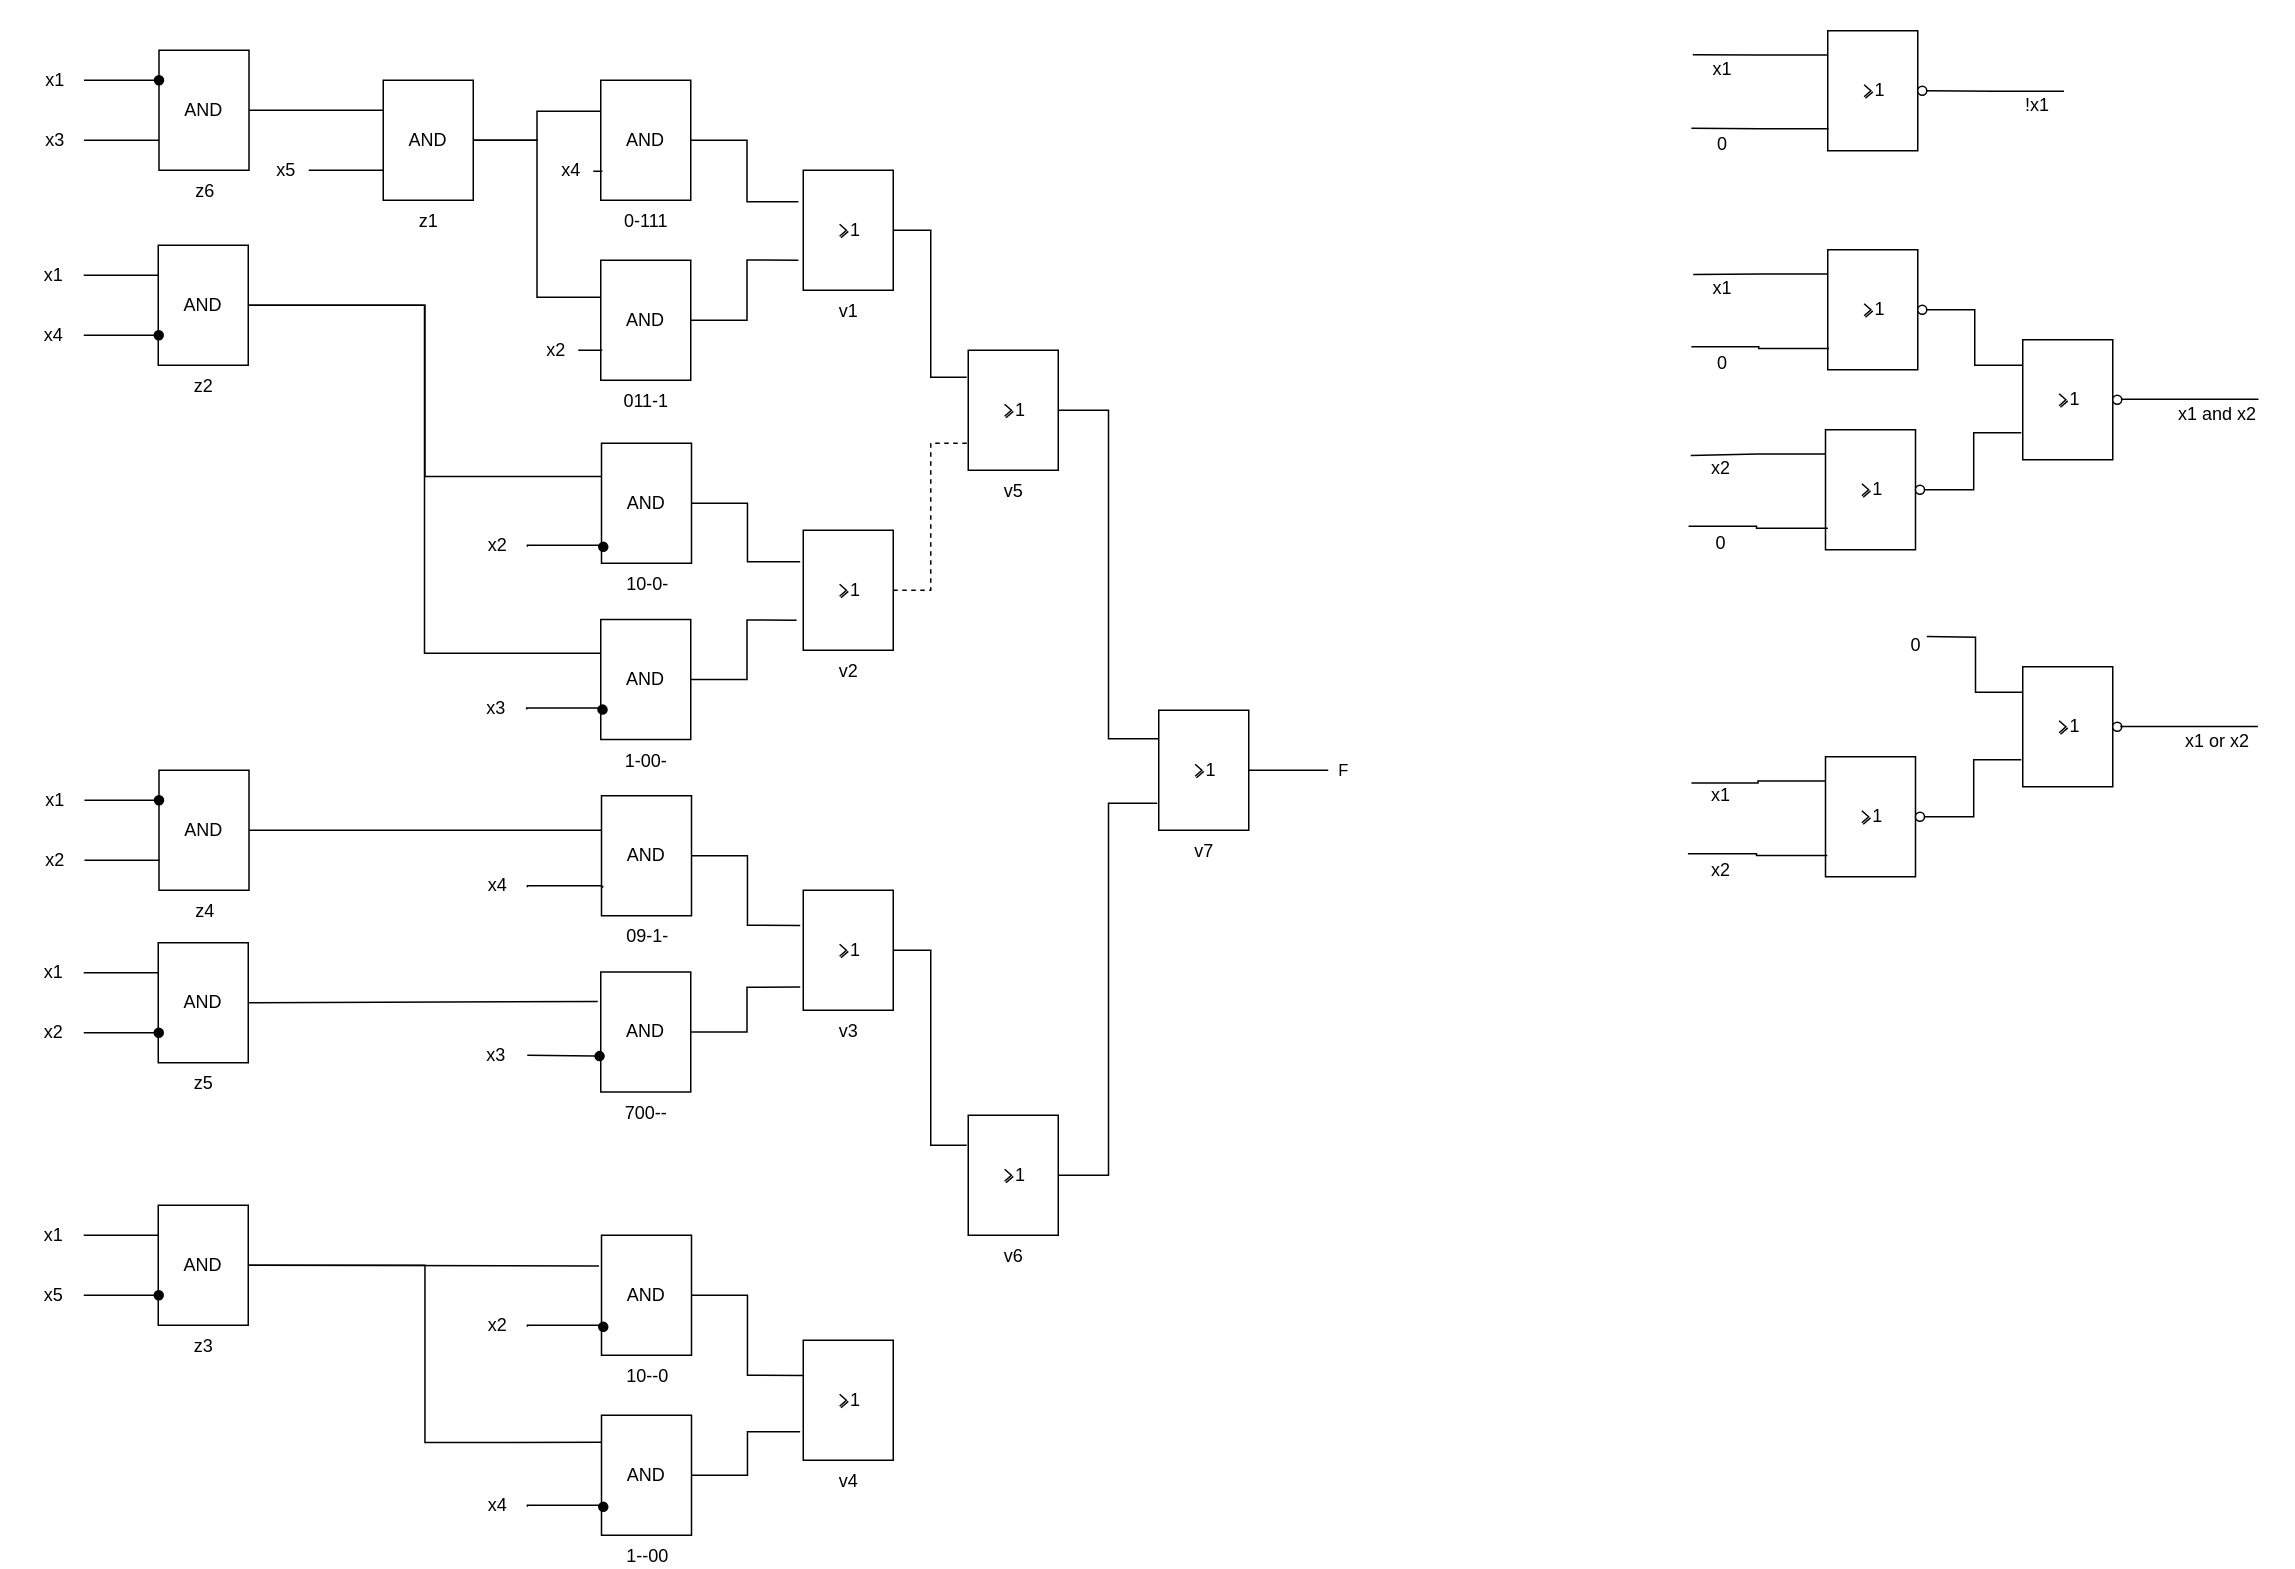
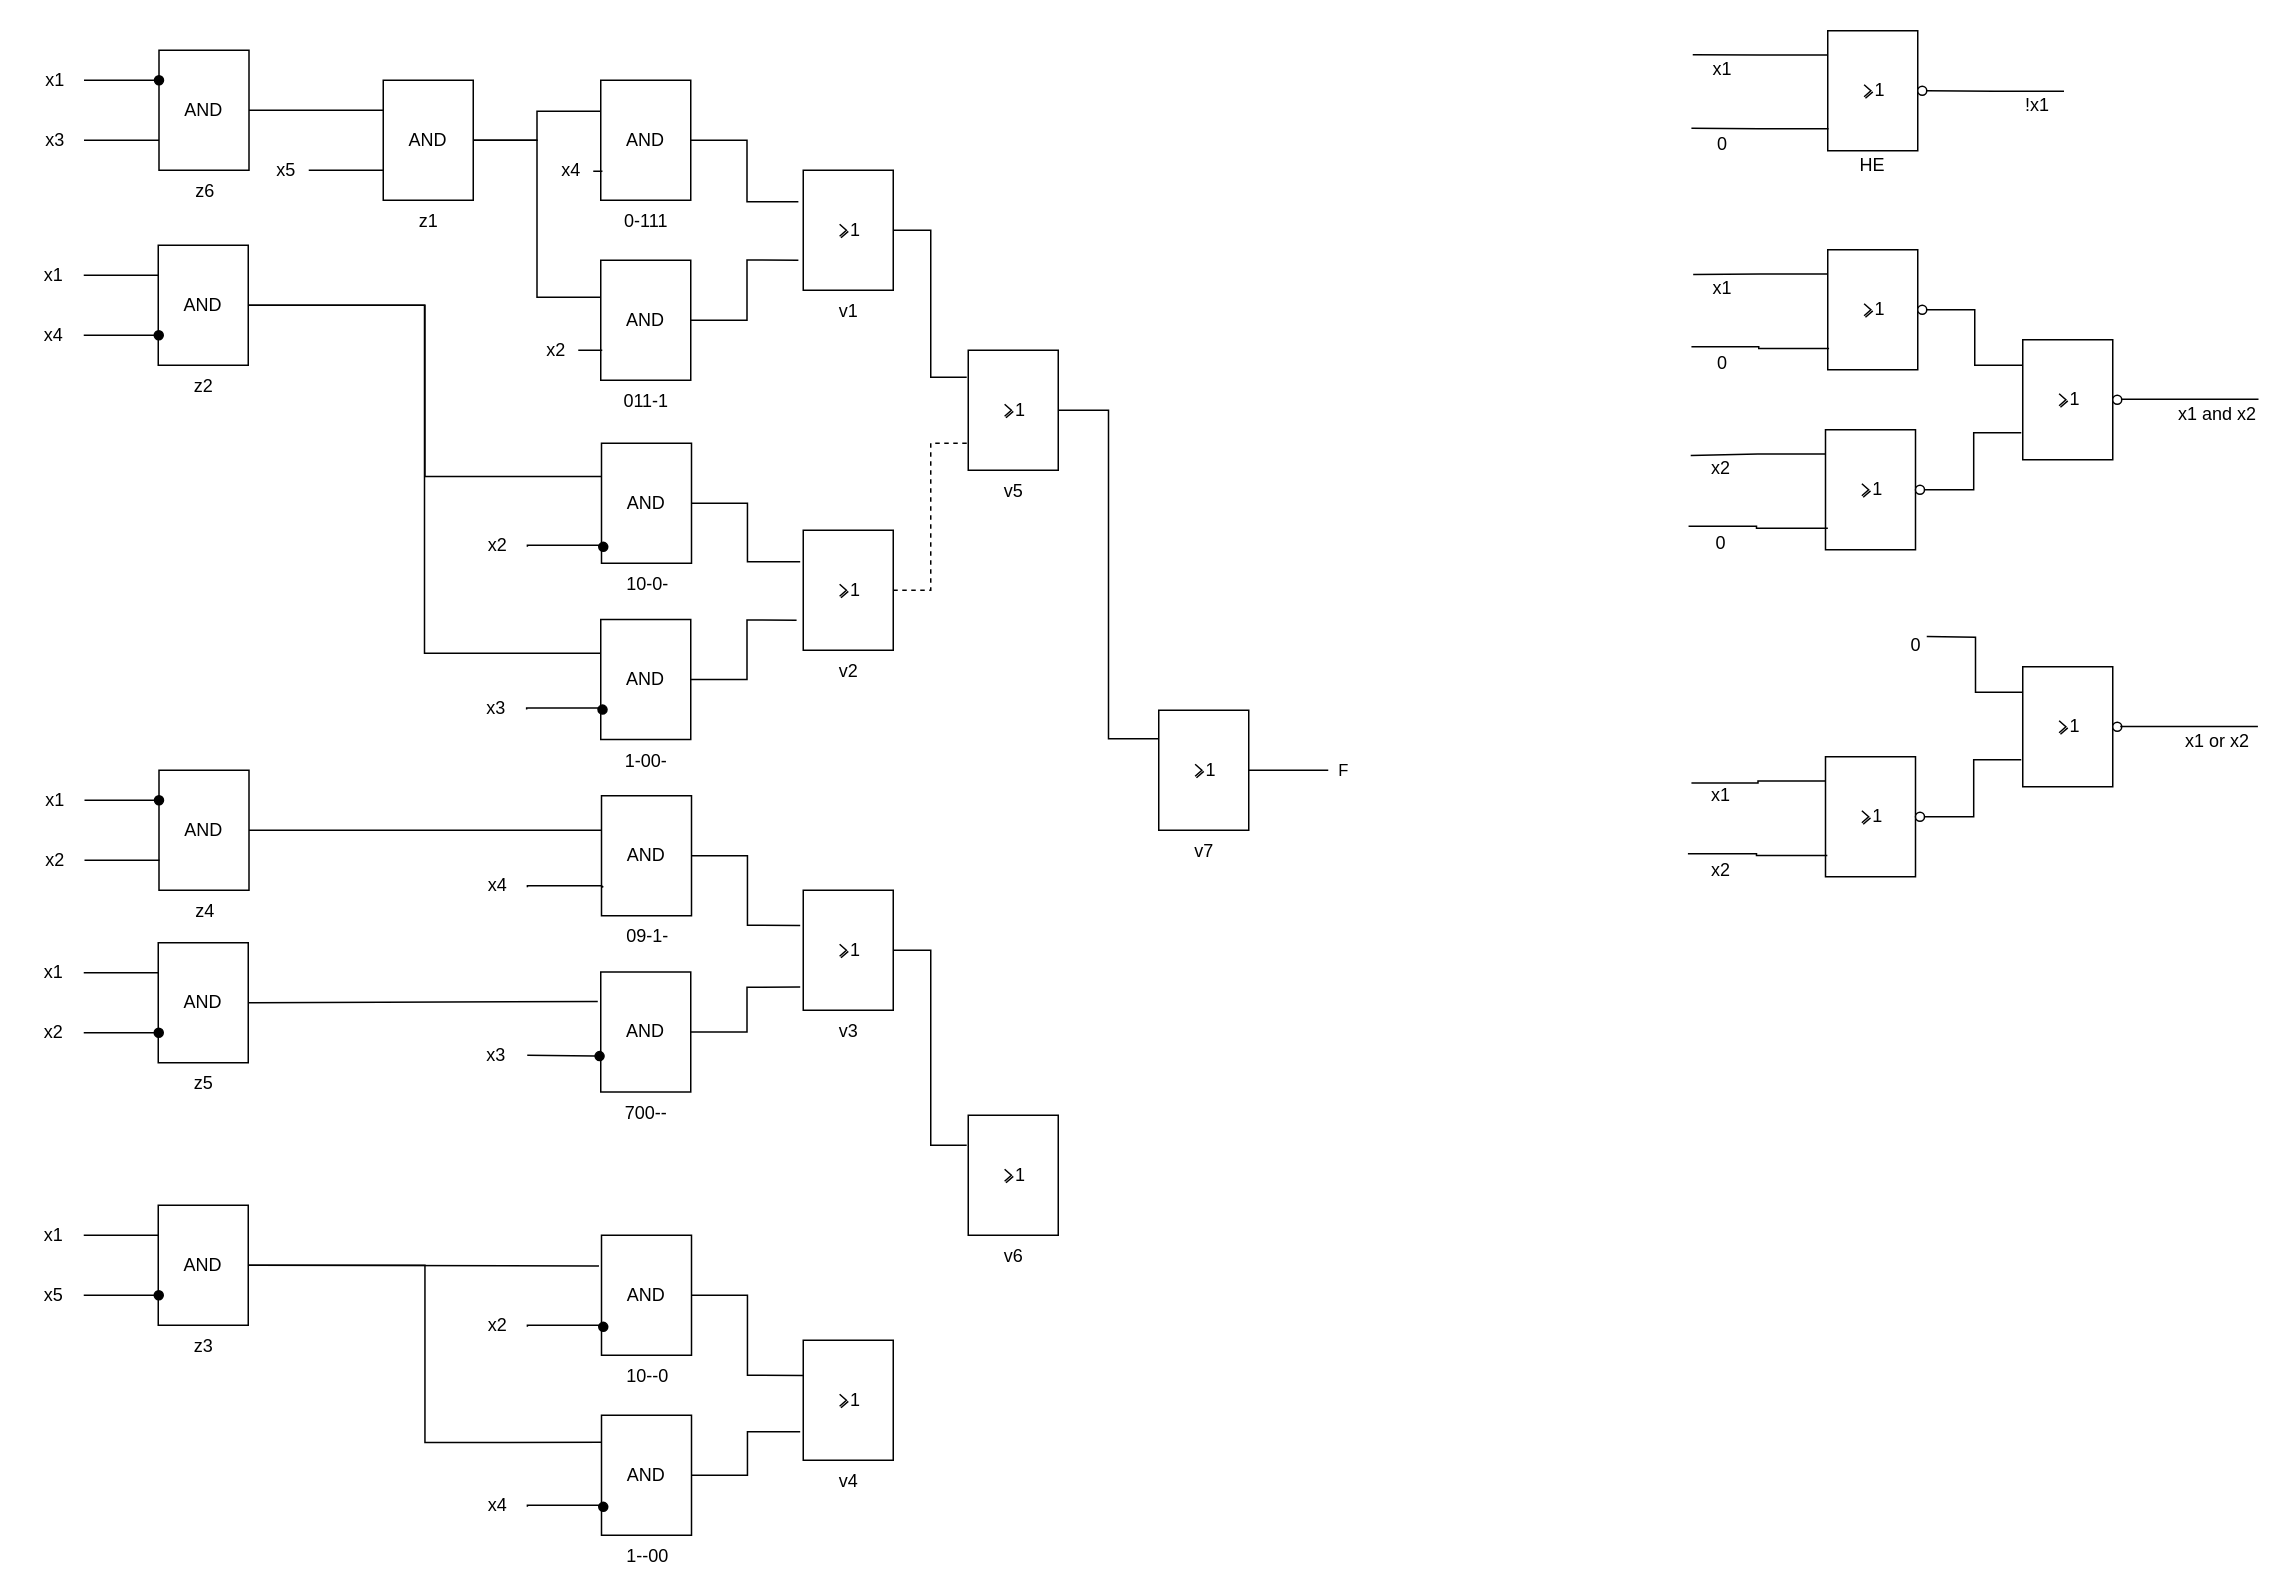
node "НЕ": added
edge "v7" -- "v6": removed
